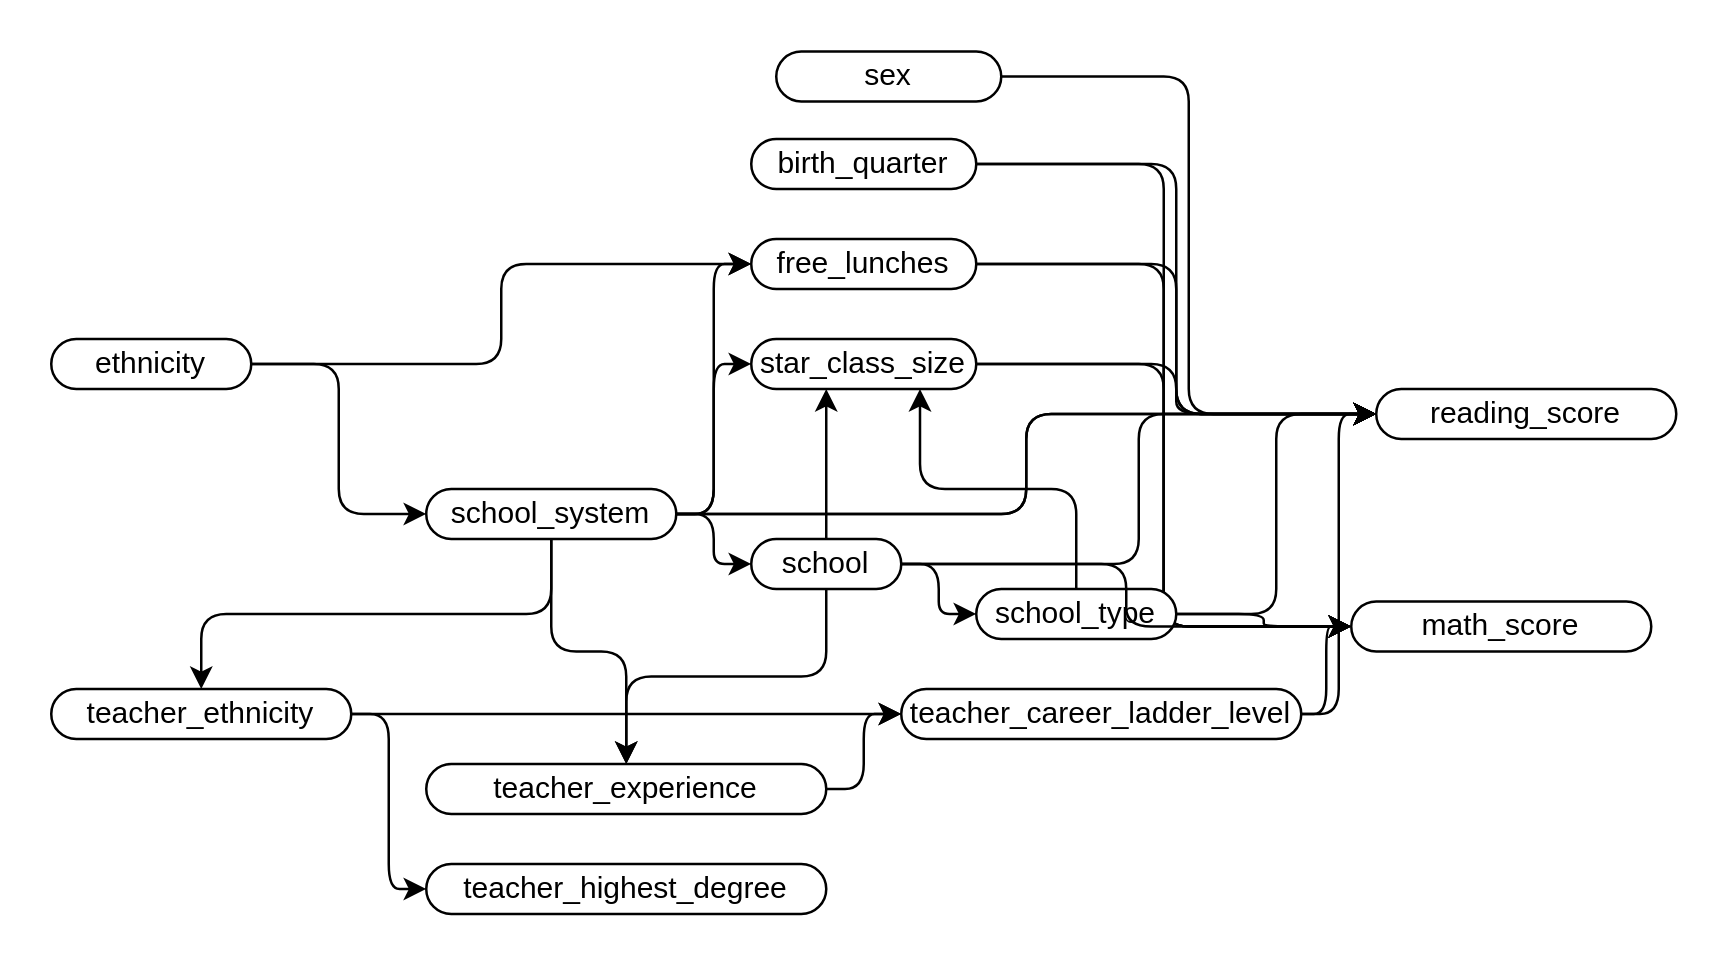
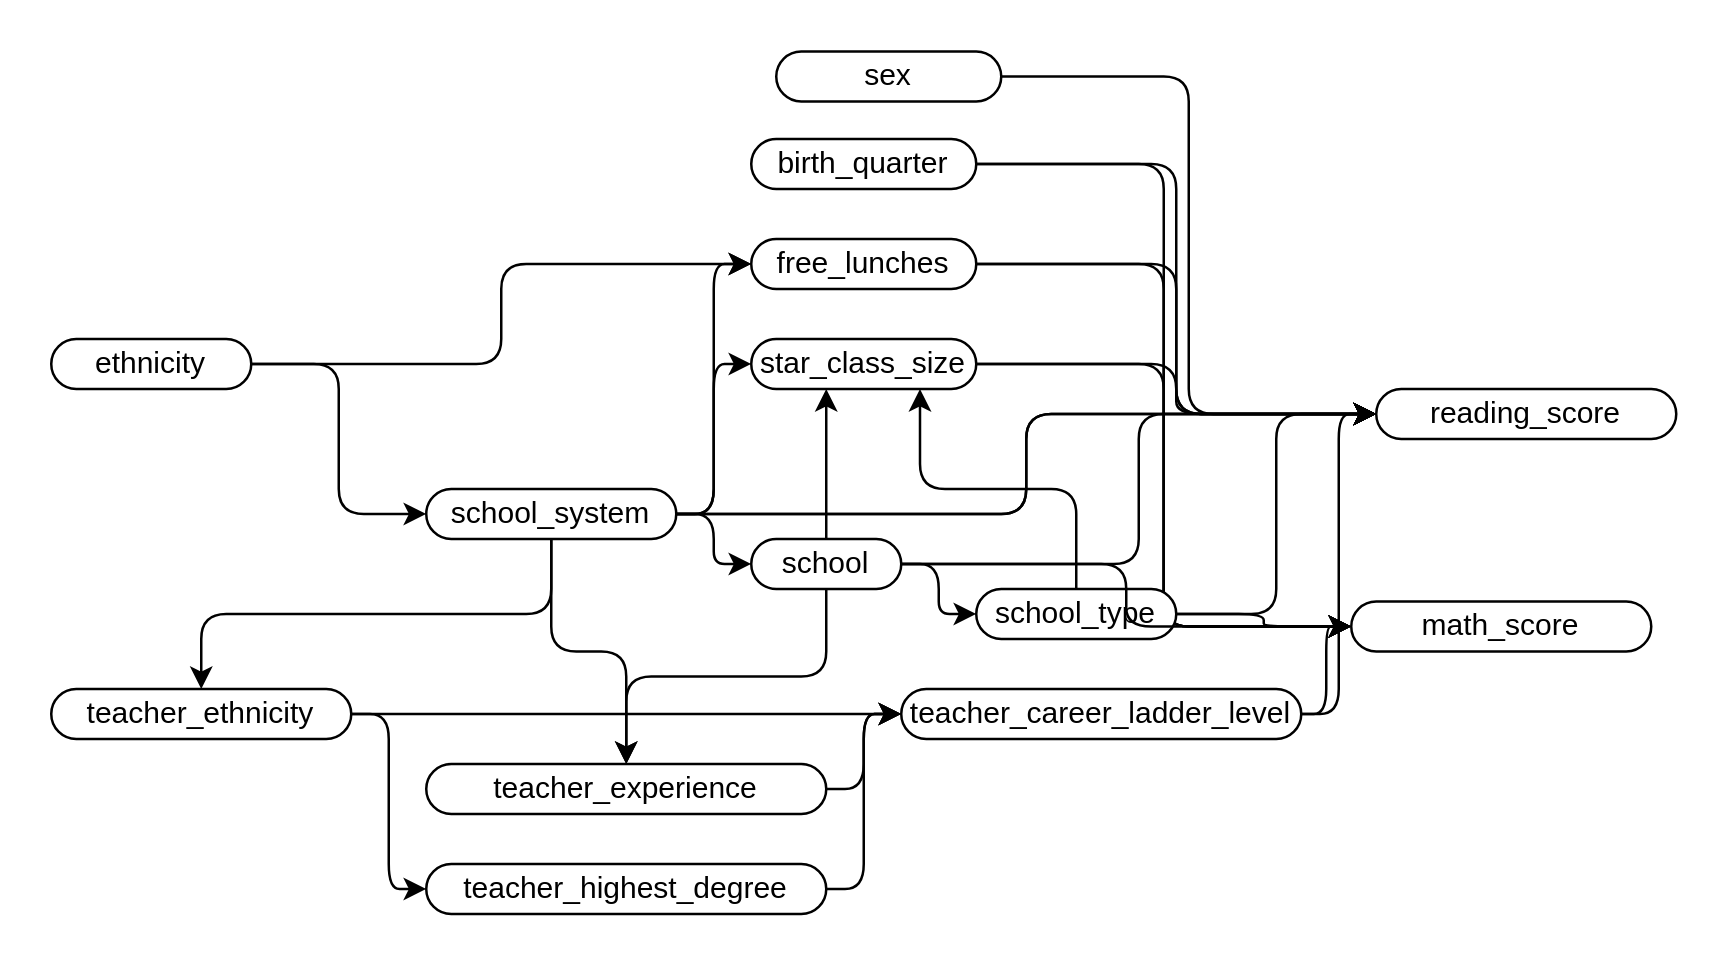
edge "teacher_highest_degree" -> "teacher_career_ladder_level": added
